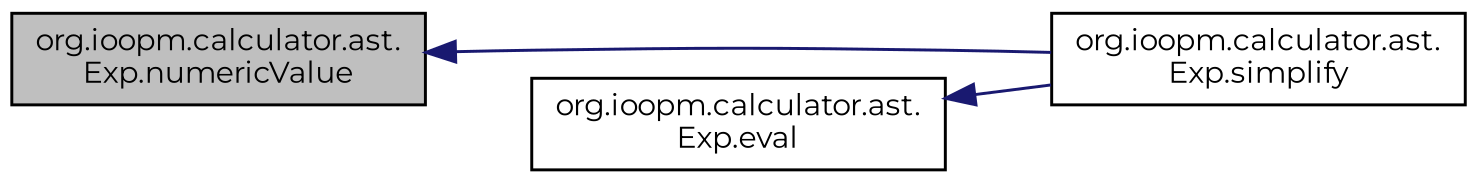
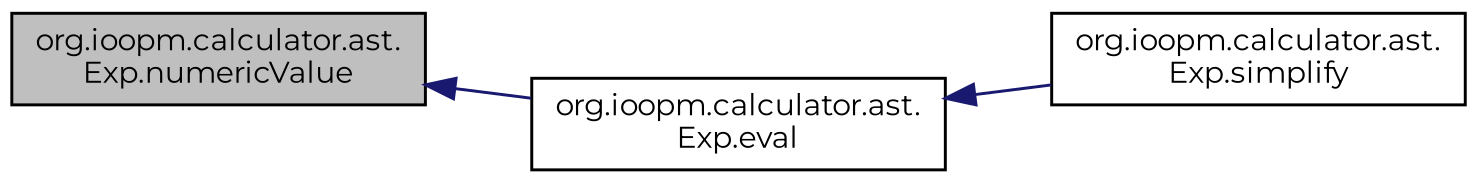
edge "org.ioopm.calculator.ast. Exp.simplify" -> "org.ioopm.calculator.ast. Exp.numericValue": now "org.ioopm.calculator.ast. Exp.eval" -> "org.ioopm.calculator.ast. Exp.numericValue"
